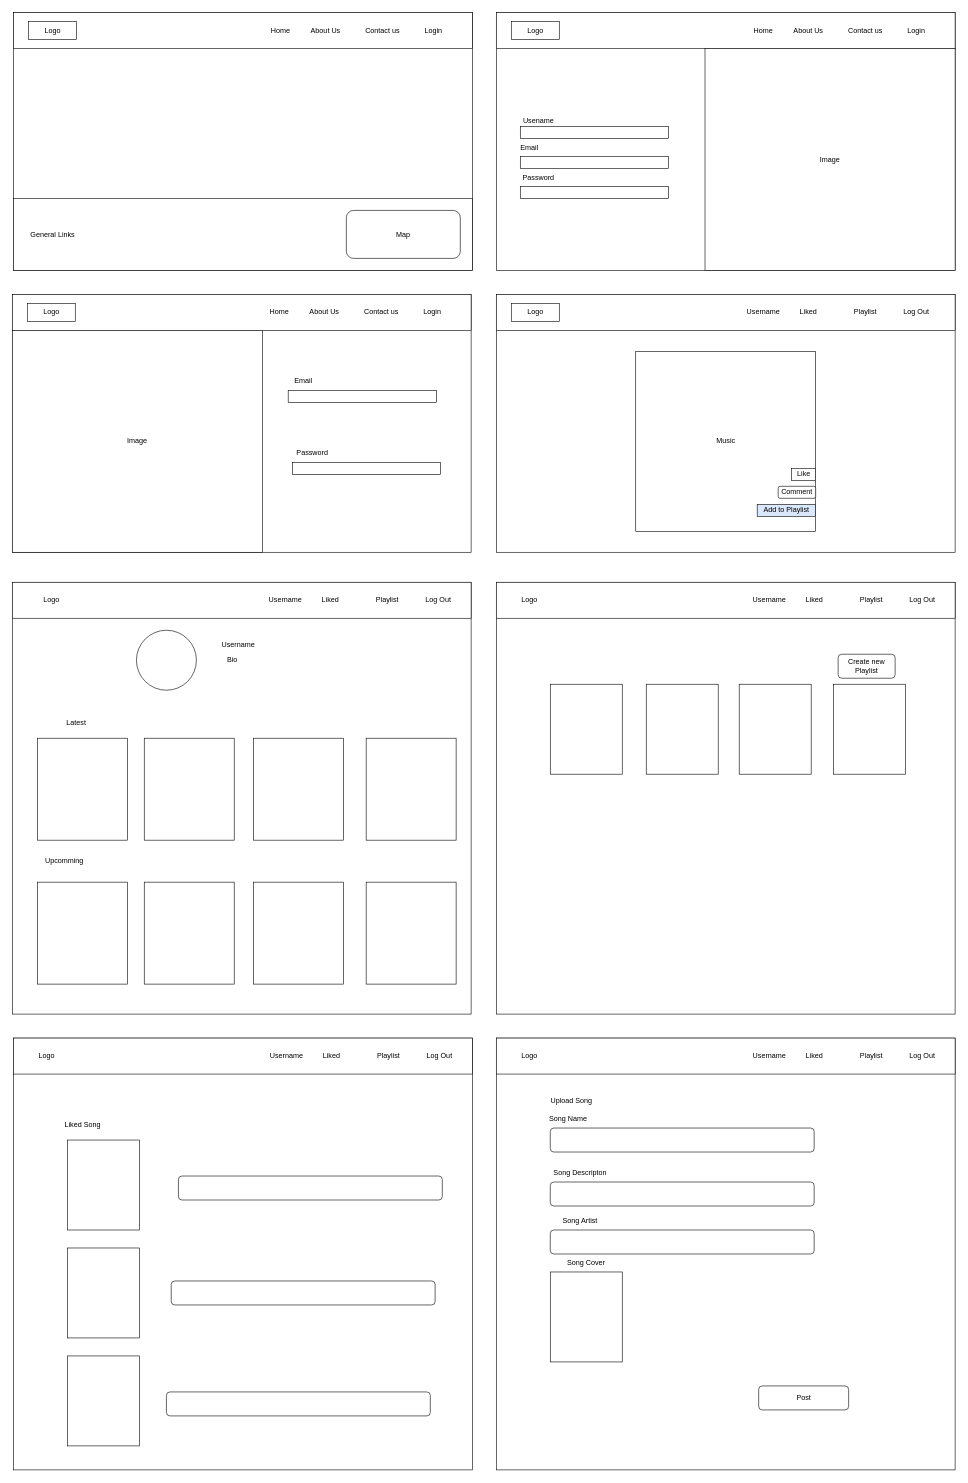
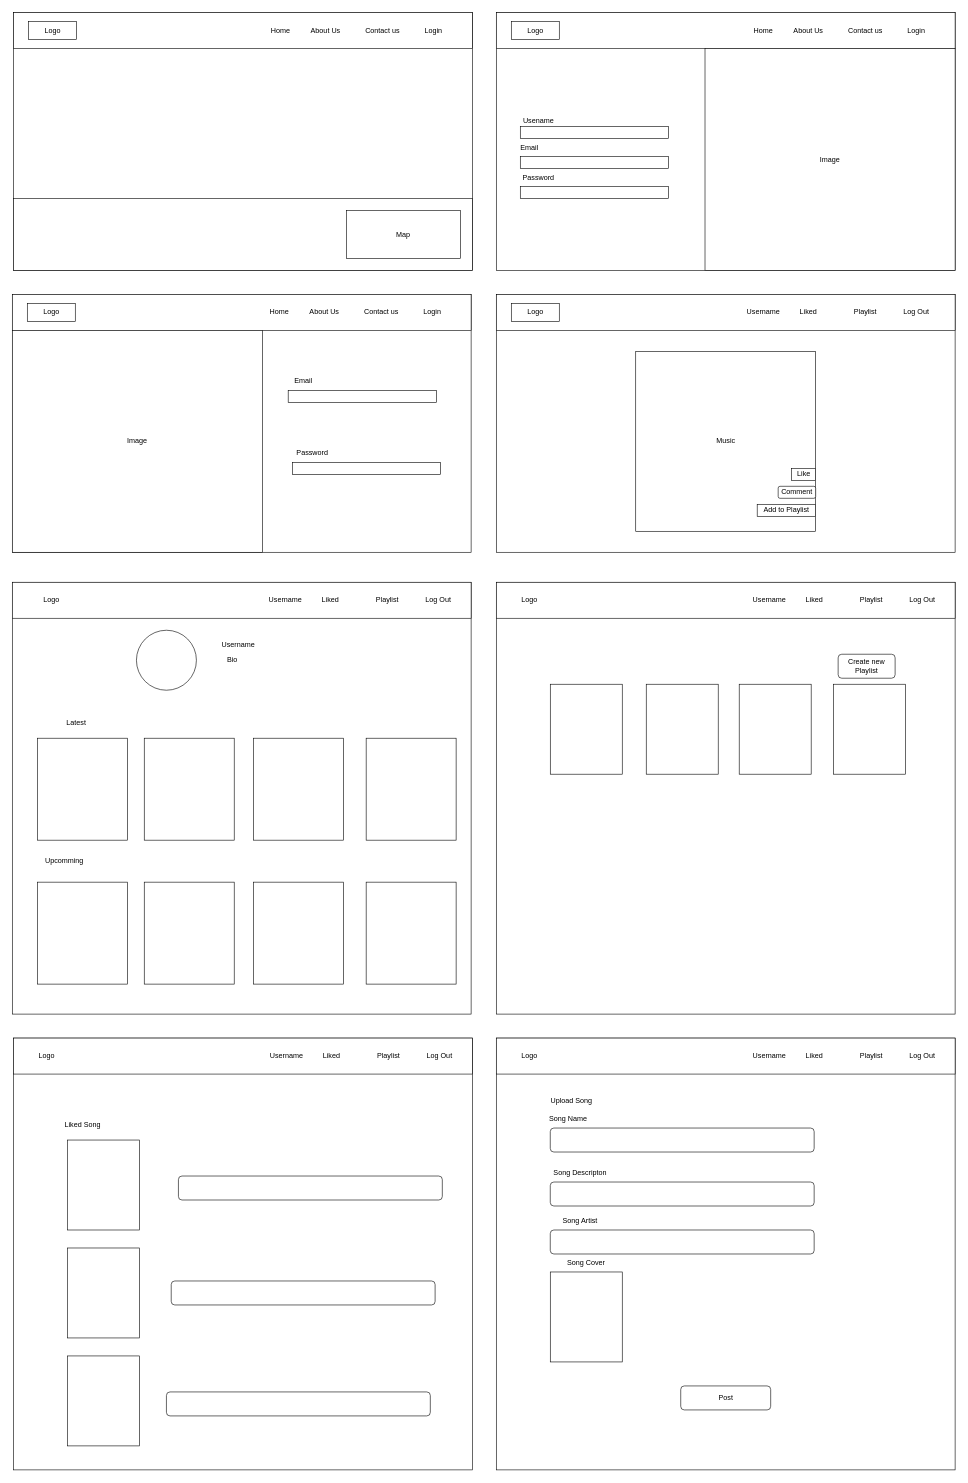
node "General Links": removed
node "Map": shape rounded rectangle -> rectangle
node "Add to Playlist": fillcolor #dae8fc -> #ffffff
node "Post": moved (804, 1398) -> (726, 1398)
